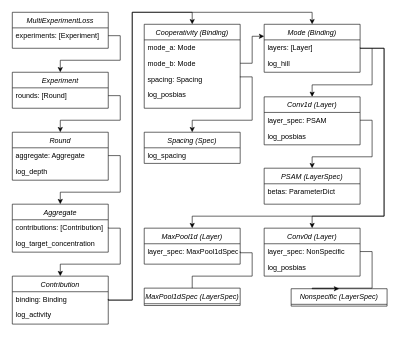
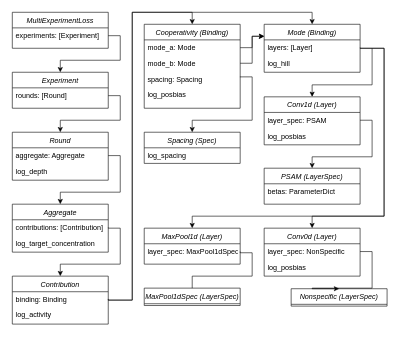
edge "mode_a: Mode" -> "Mode (Binding)": added
